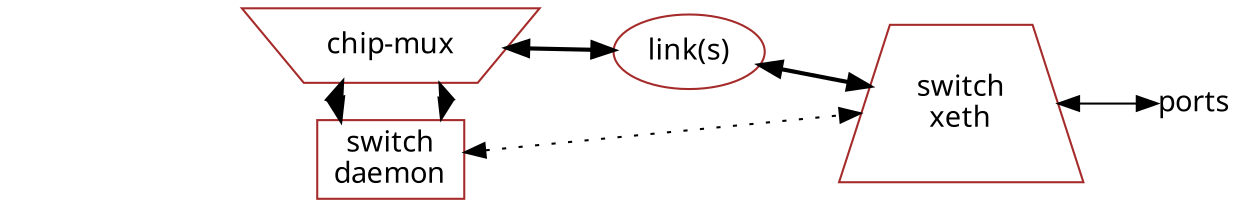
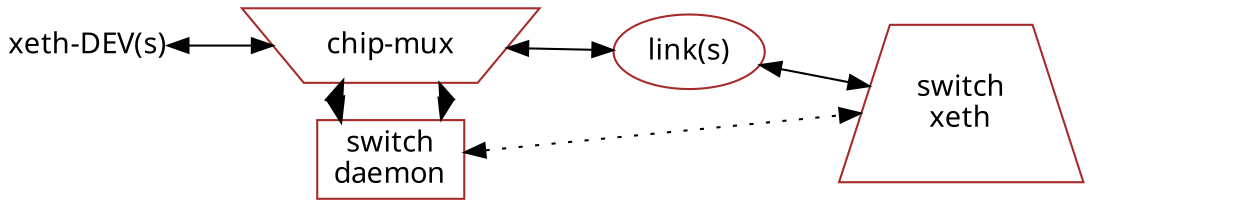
node "xeth-DEV(s)": added
edge "chip-mux" -- "link(s)": style bold -> solid
edge "link(s)" -- "switch xeth": style bold -> solid
node "ports": removed
